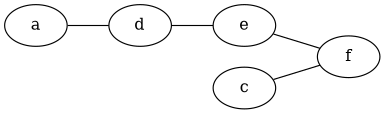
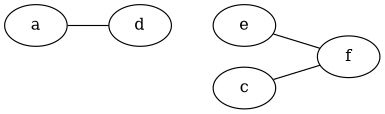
edge "d" -- "e": removed
